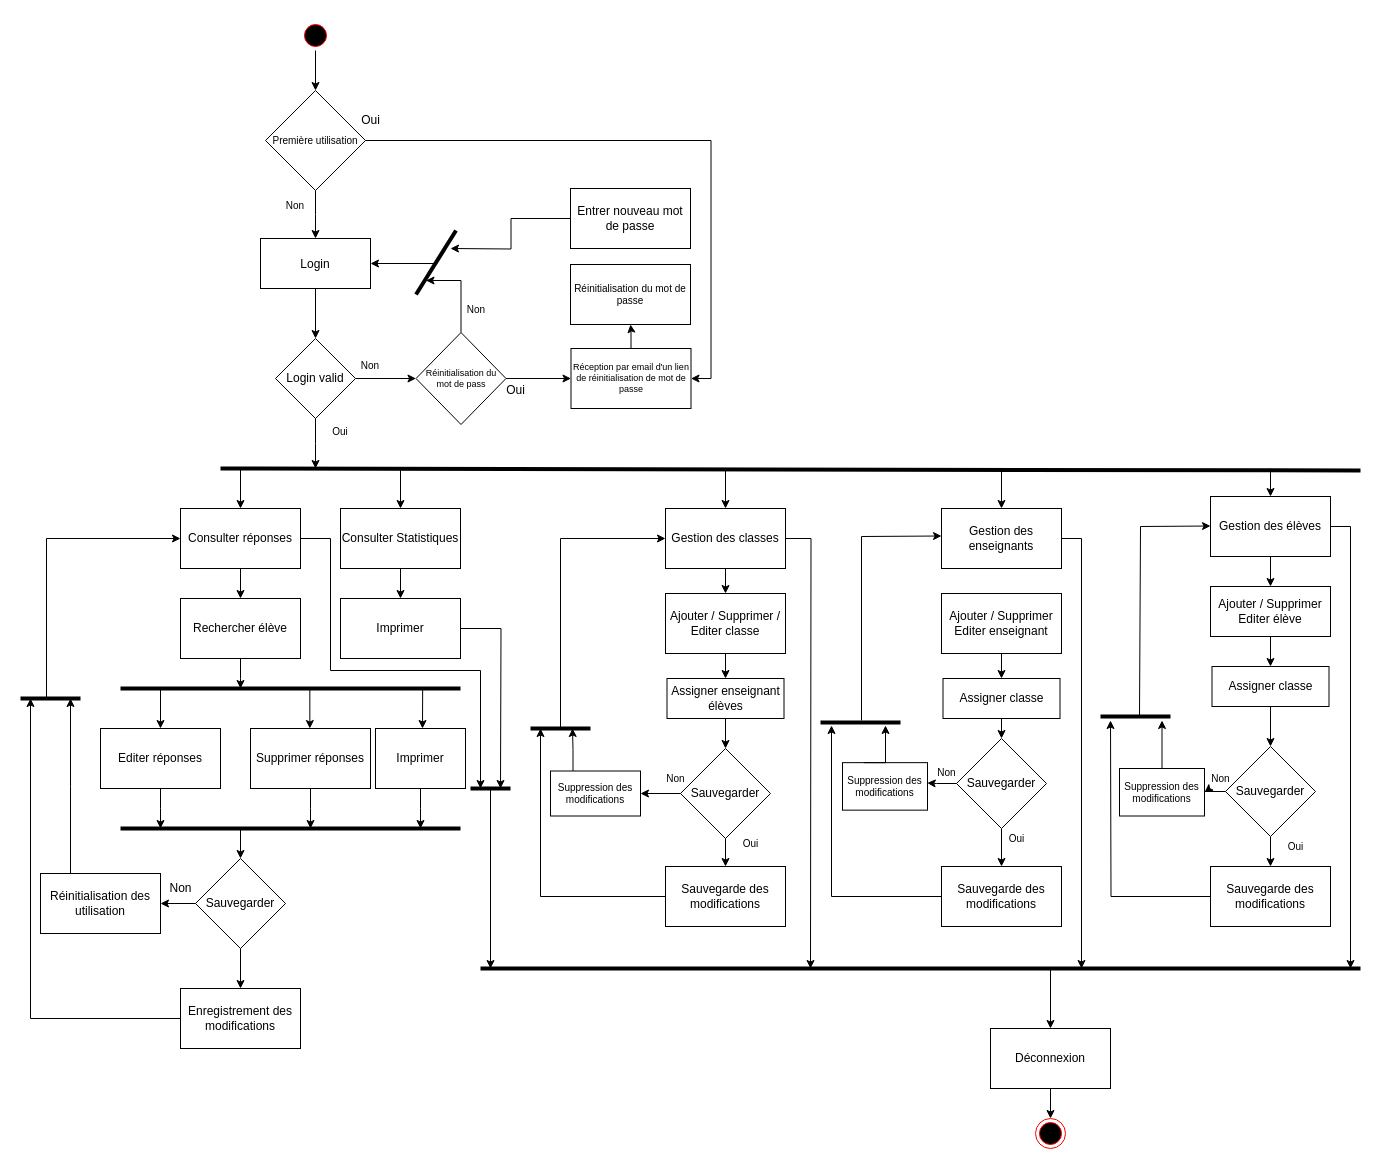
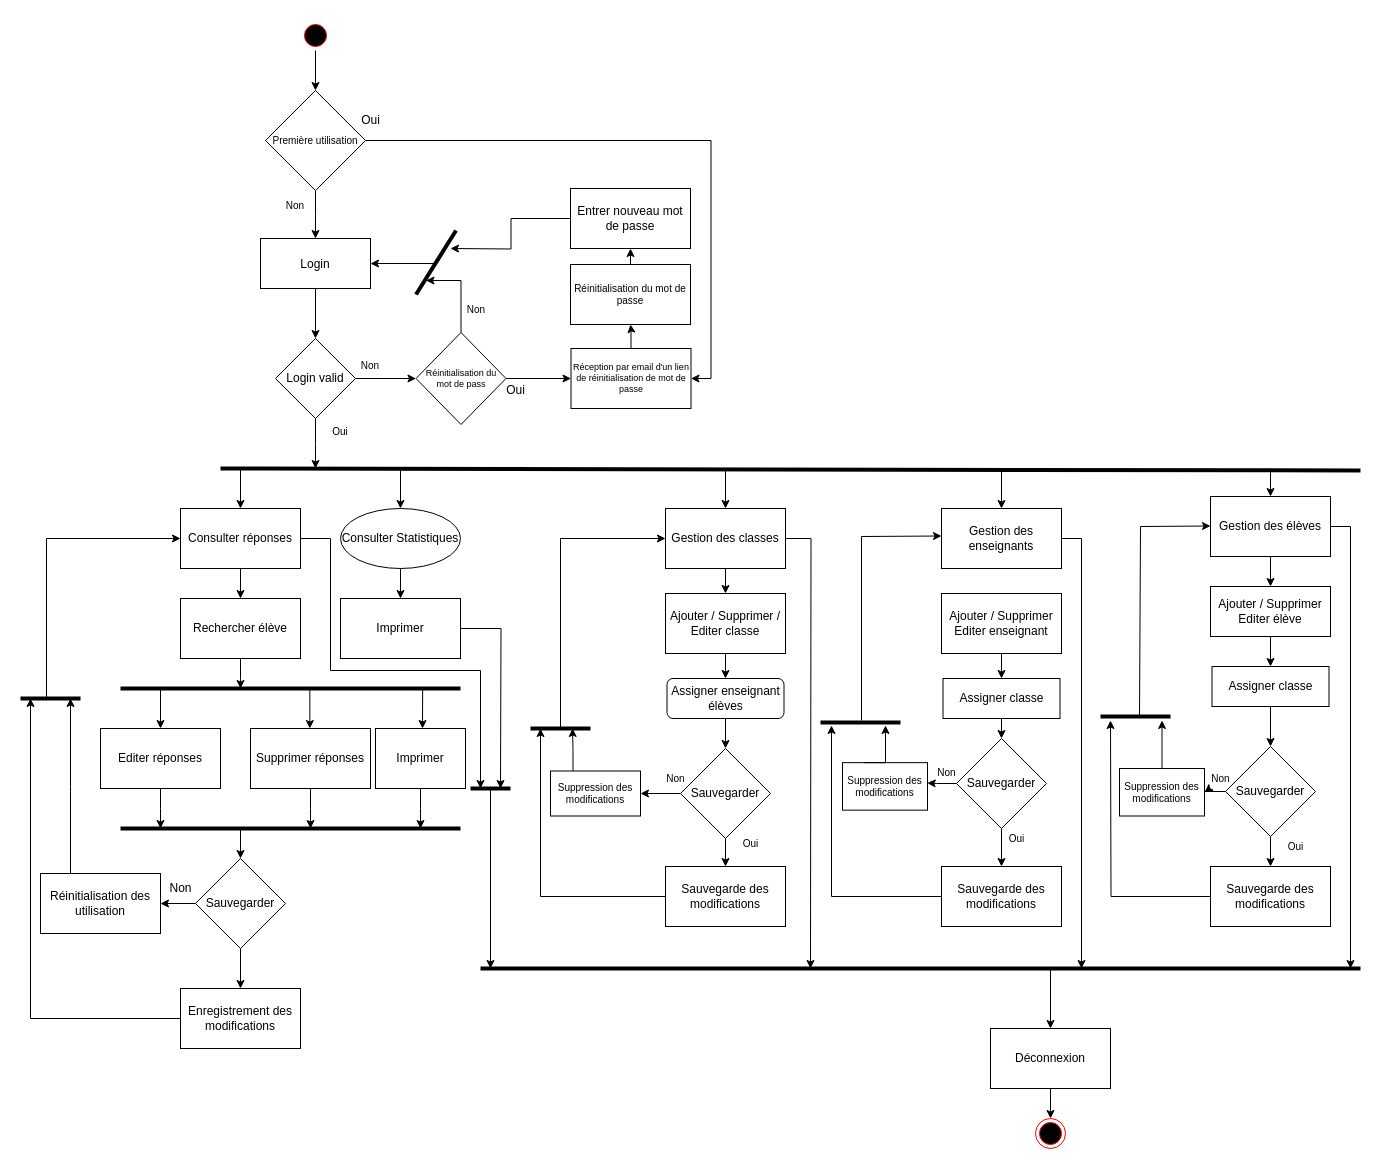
edge "Réinitialisation du mot de passe" -> "Entrer nouveau mot de passe": added
node "Consulter Statistiques": shape rectangle -> ellipse
node "Assigner enseignant élèves": shape rectangle -> rounded rectangle
